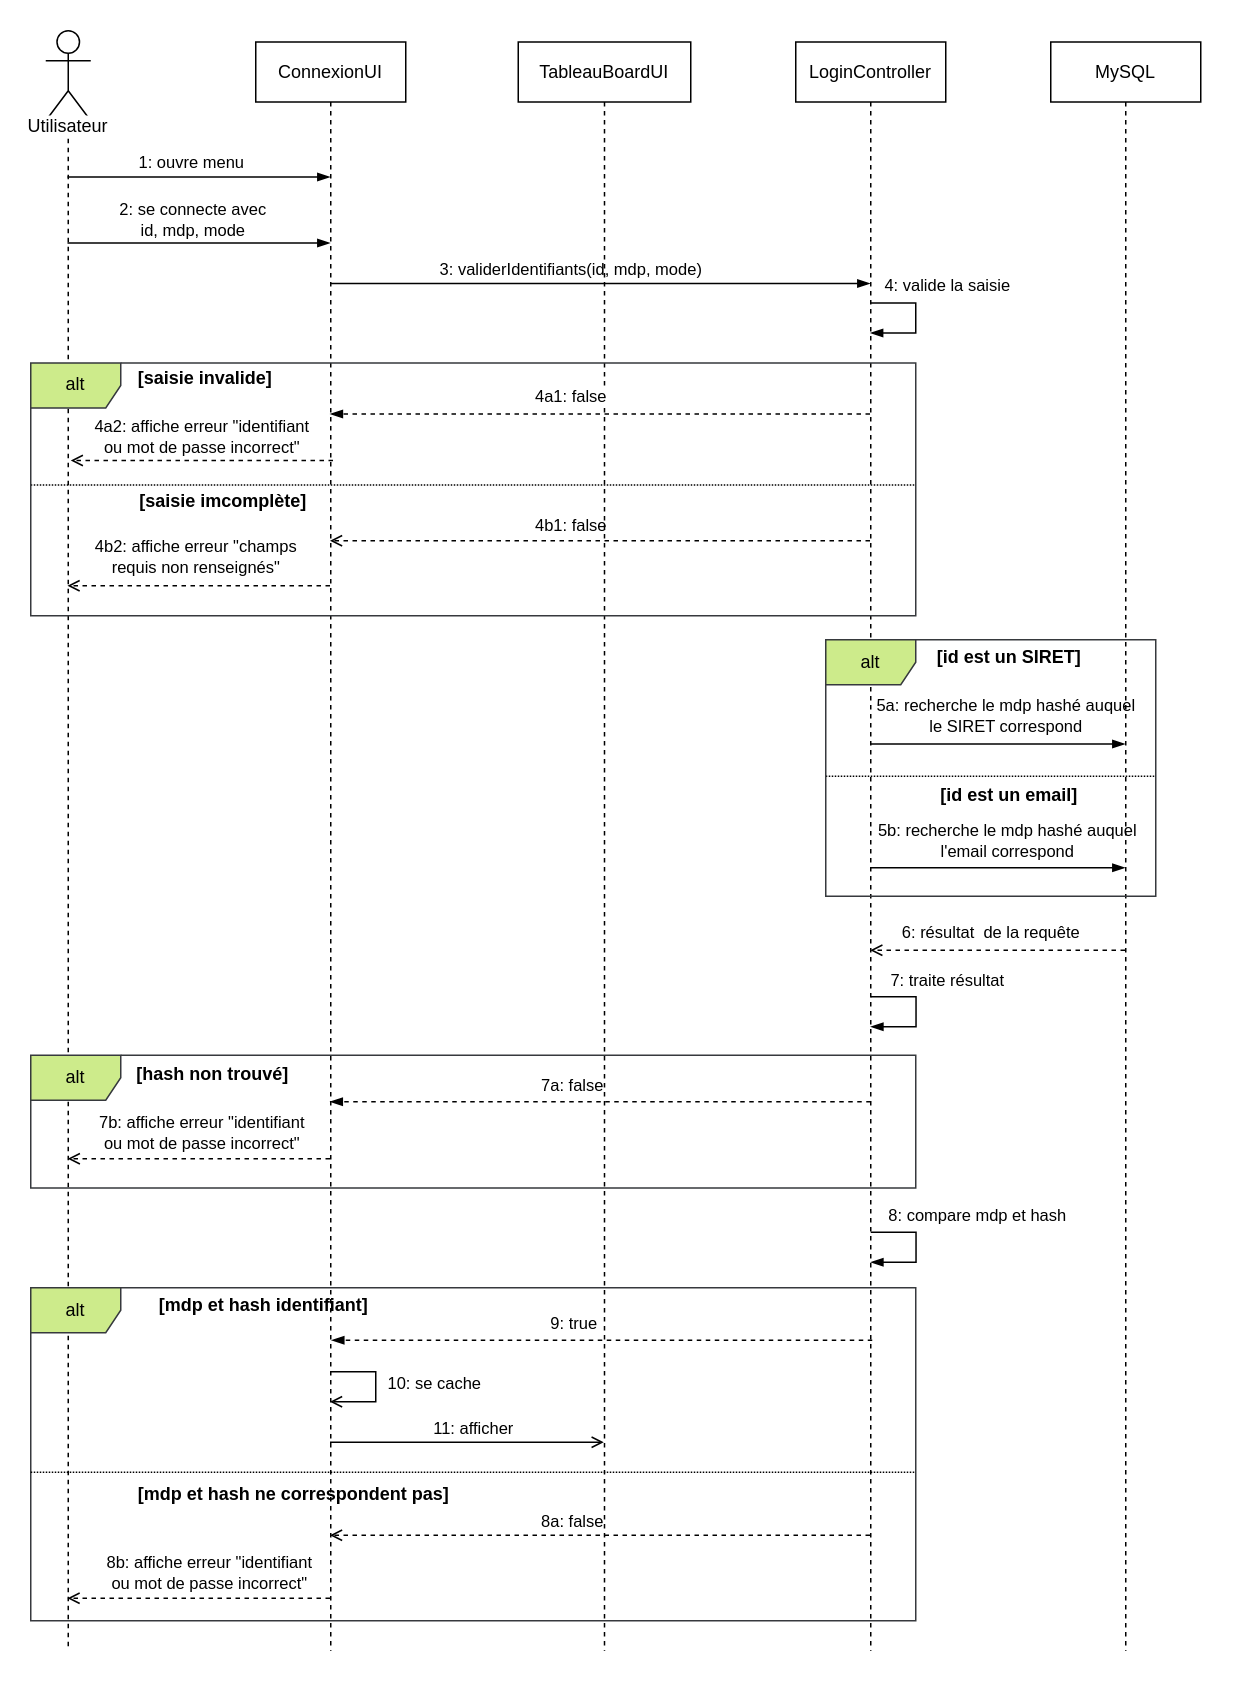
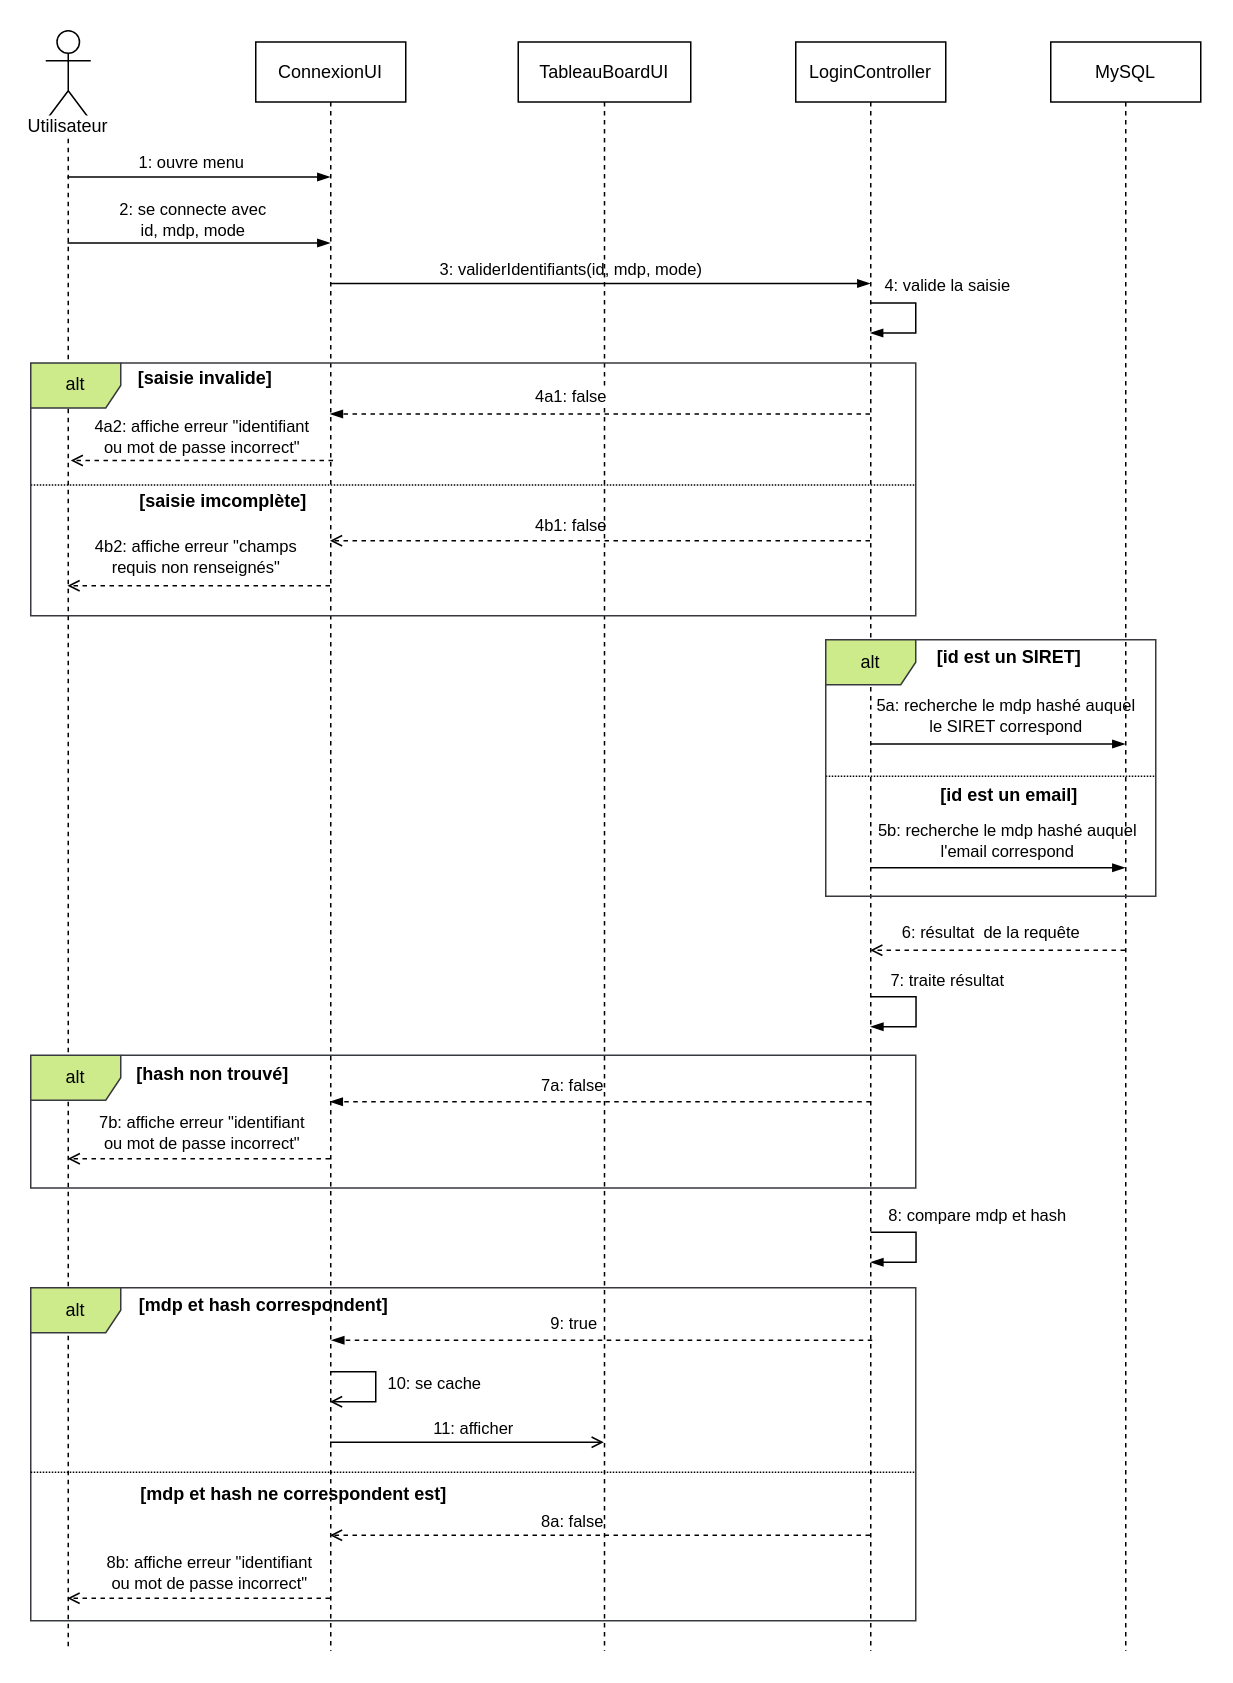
node "[mdp et hash identifiant]": label "[mdp et hash identifiant]" -> "[mdp et hash correspondent]"
node "[mdp et hash ne correspondent pas]": label "[mdp et hash ne correspondent pas]" -> "[mdp et hash ne correspondent est]"
